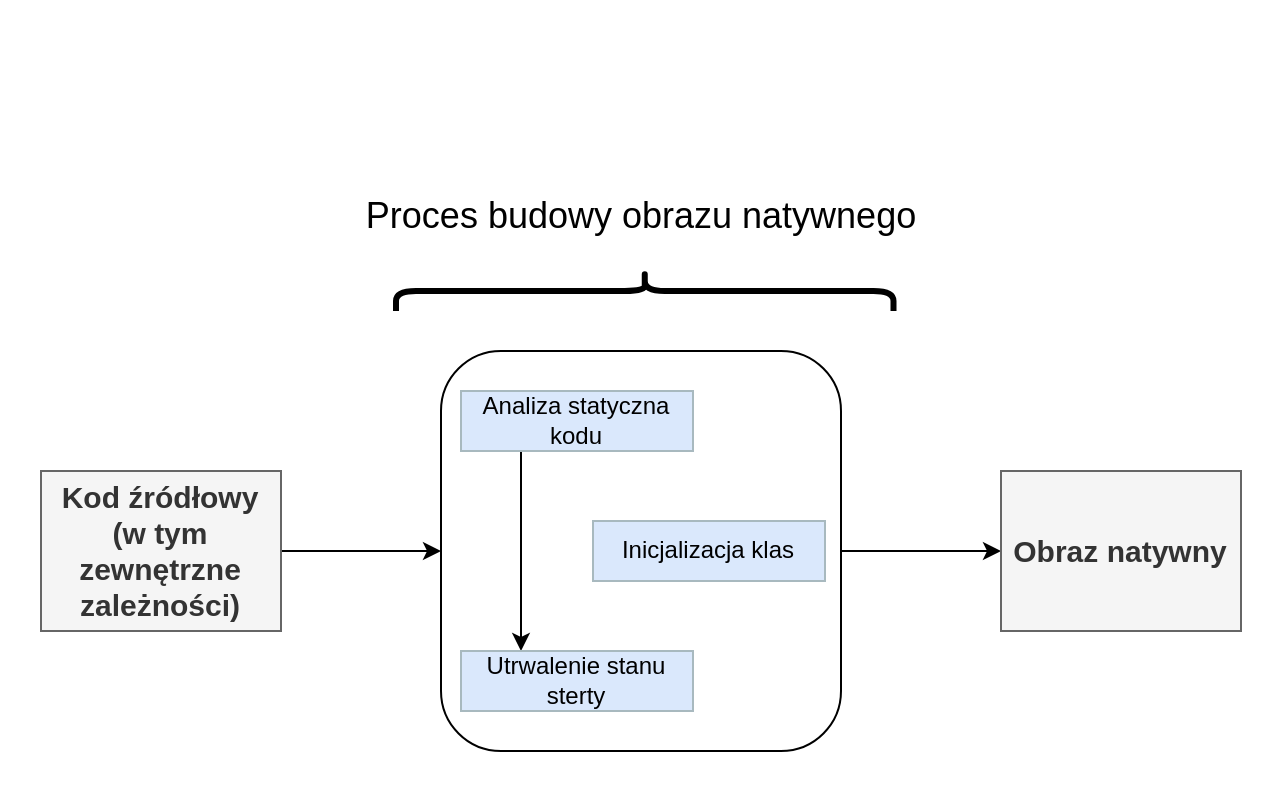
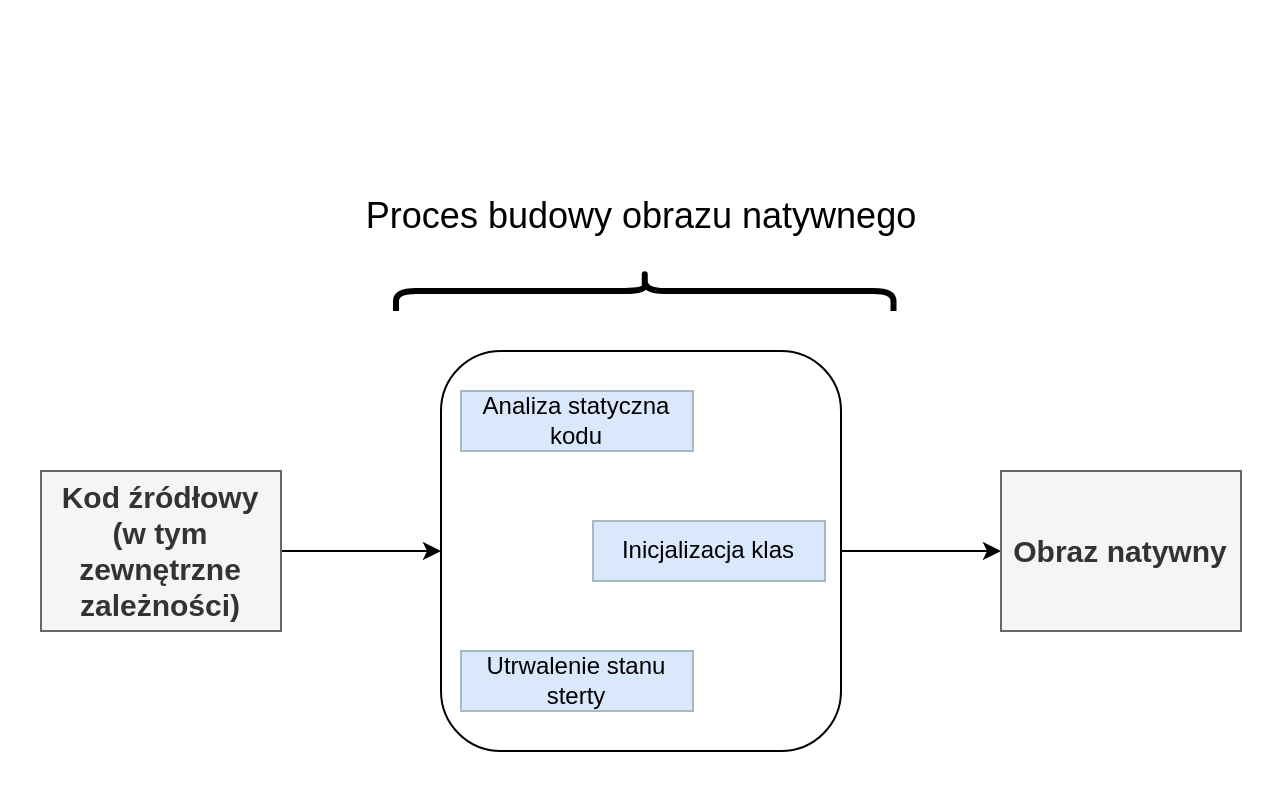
edge "Analiza statyczna kodu" -> "Utrwalenie stanu sterty": removed
